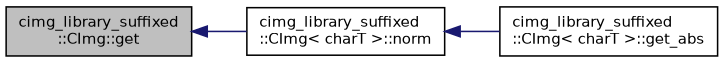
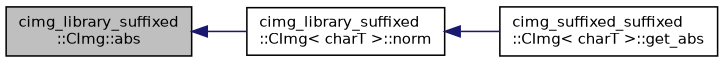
node "cimg_library_suffixed ::CImg::get": label "cimg_library_suffixed ::CImg::get" -> "cimg_library_suffixed ::CImg::abs"
node "cimg_library_suffixed ::CImg< charT >::get_abs": label "cimg_library_suffixed ::CImg< charT >::get_abs" -> "cimg_suffixed_suffixed ::CImg< charT >::get_abs"
